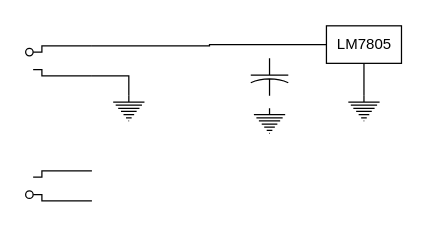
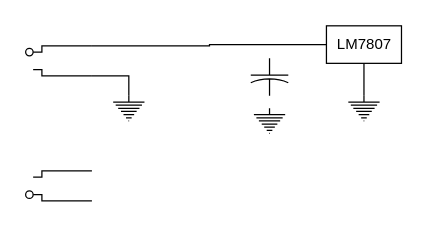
node "LM7805": label "LM7805" -> "LM7807"
